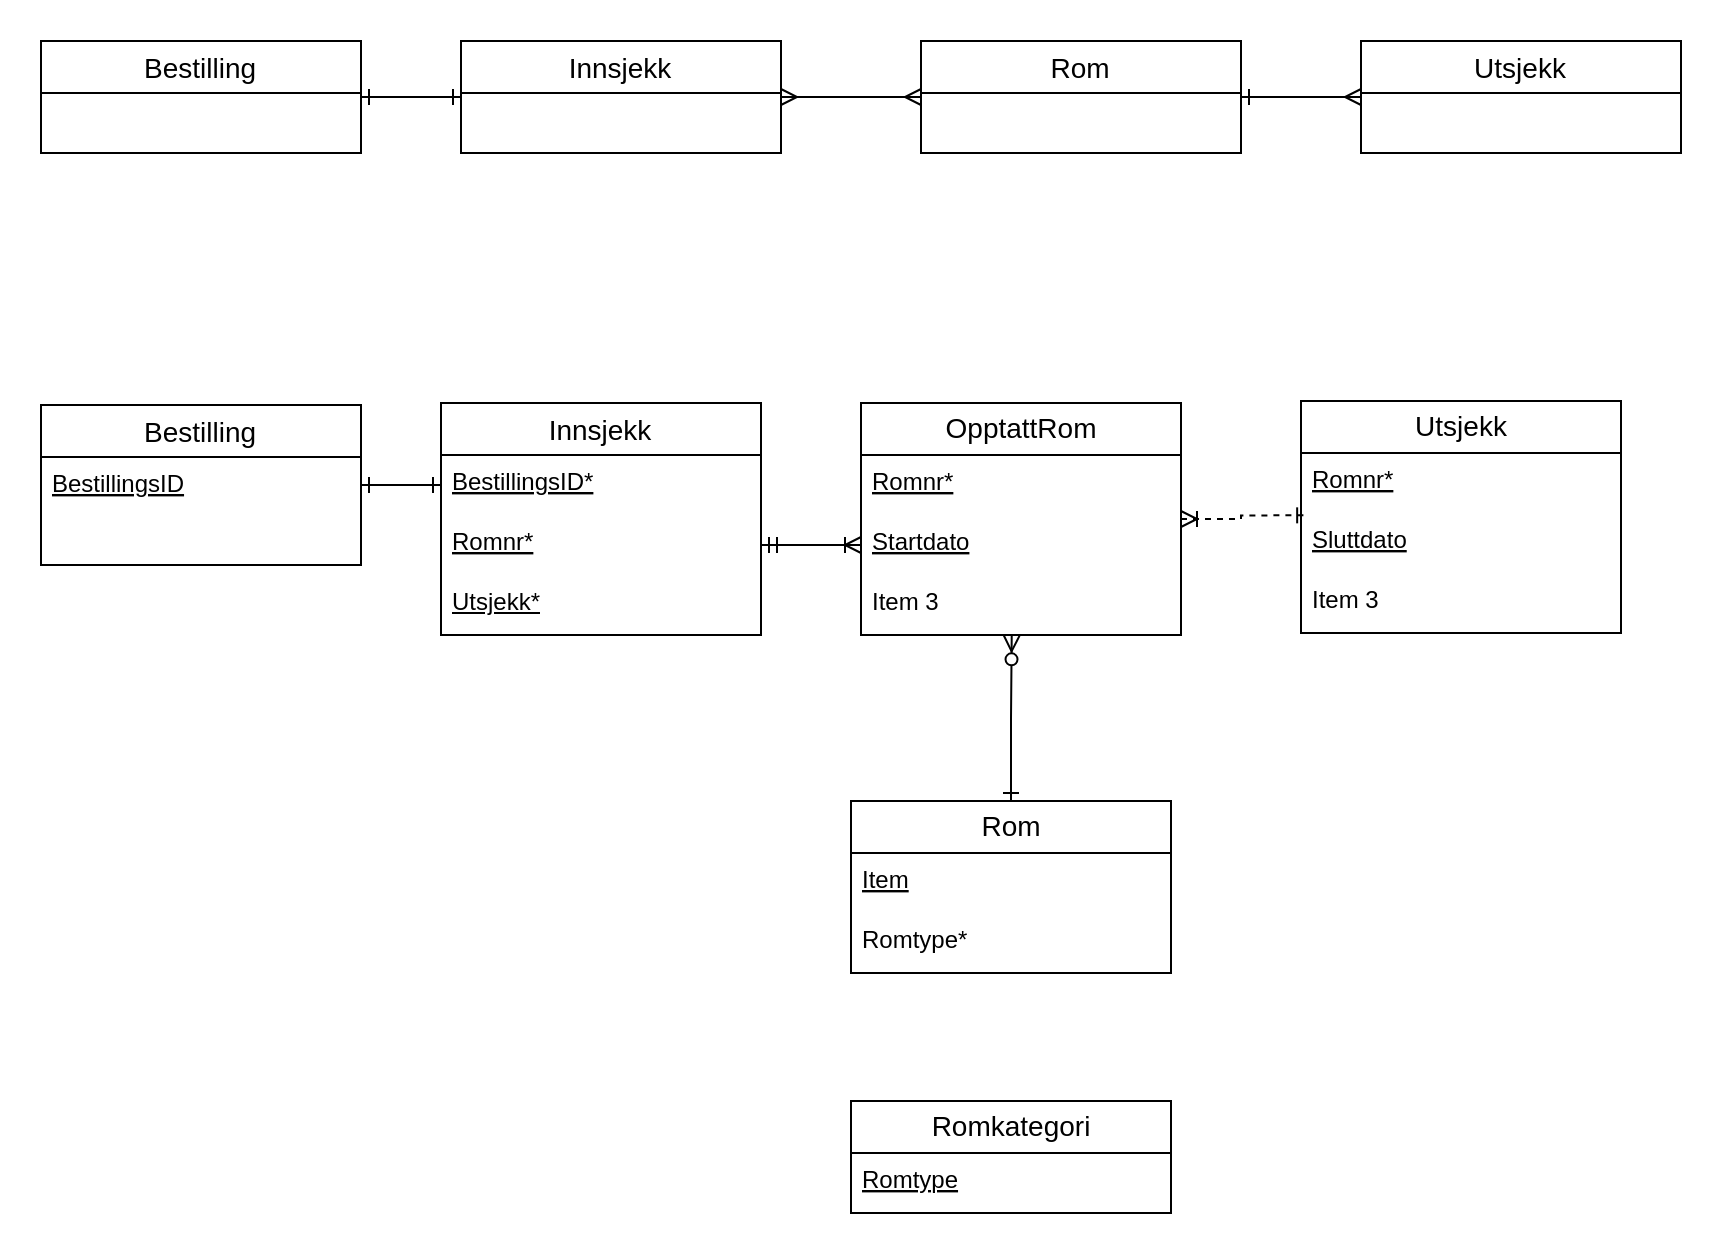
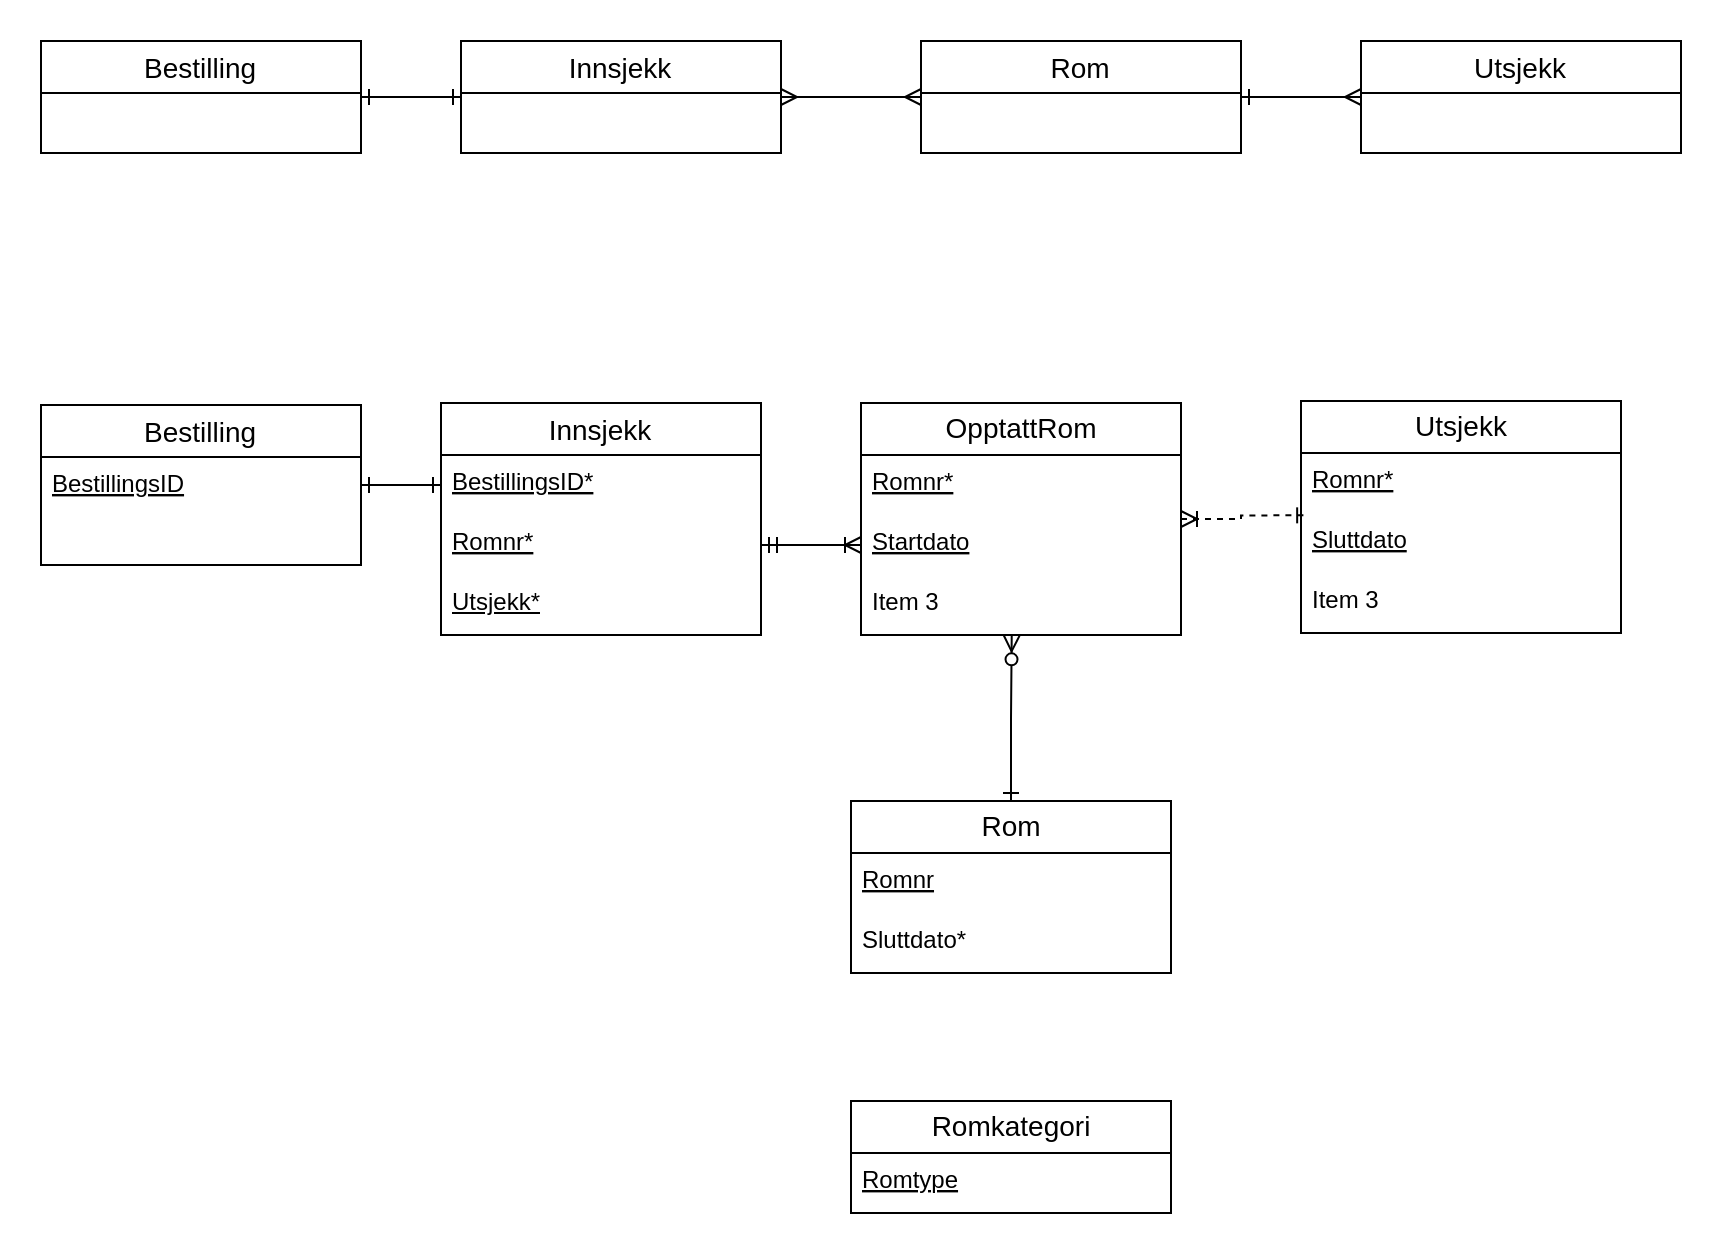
node "Item": label "Item" -> "Romnr"
node "Romtype*": label "Romtype*" -> "Sluttdato*"
